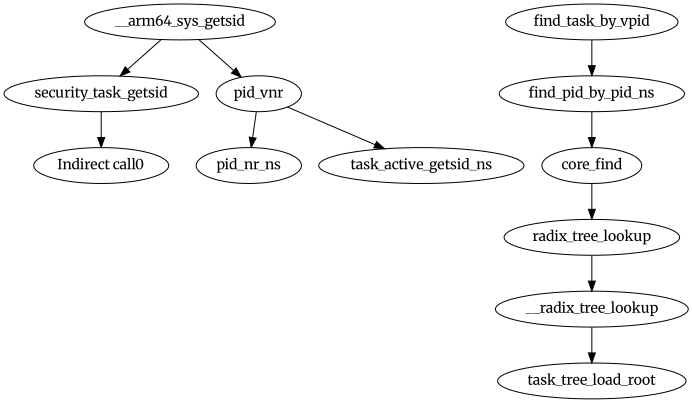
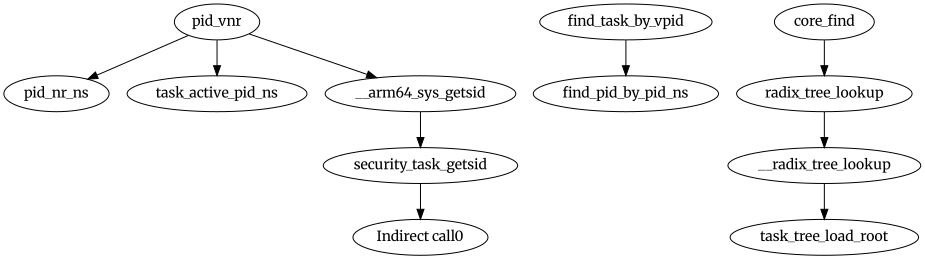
edge "__arm64_sys_getsid" -> "pid_vnr": reversed
edge "find_pid_by_pid_ns" -> "core_find": removed
node "task_active_getsid_ns": label "task_active_getsid_ns" -> "task_active_pid_ns"
